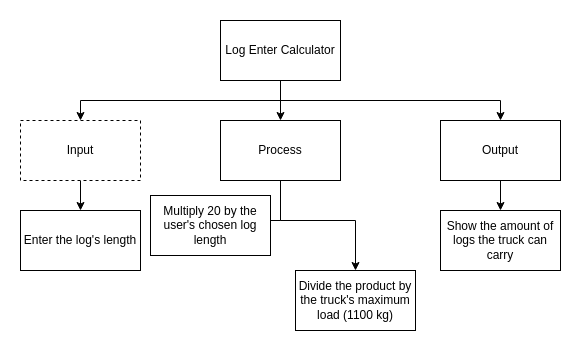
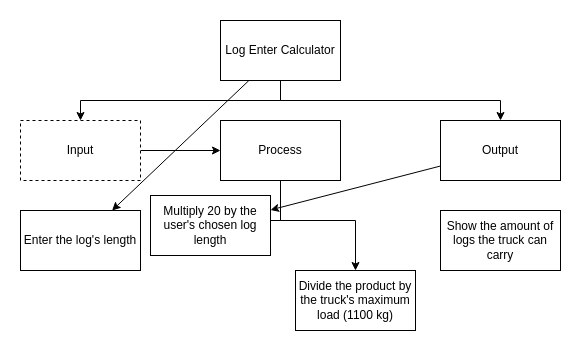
edge "Log Enter Calculator" -> "Process": now "Log Enter Calculator" -> "Enter the log's length"
edge "Input" -> "Enter the log's length": now "Input" -> "Process"
edge "Output" -> "Show the amount of logs the truck can carry": now "Output" -> "Multiply 20 by the user's chosen log length"
